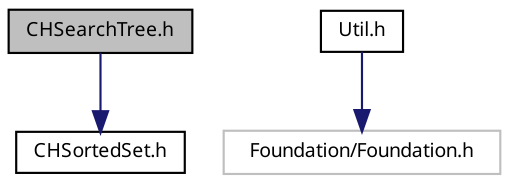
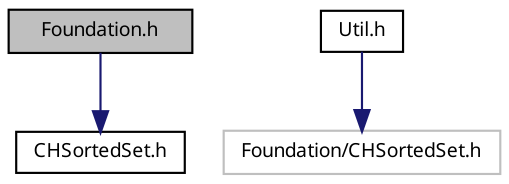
node "CHSearchTree.h": label "CHSearchTree.h" -> "Foundation.h"
node "Foundation/Foundation.h": label "Foundation/Foundation.h" -> "Foundation/CHSortedSet.h"
